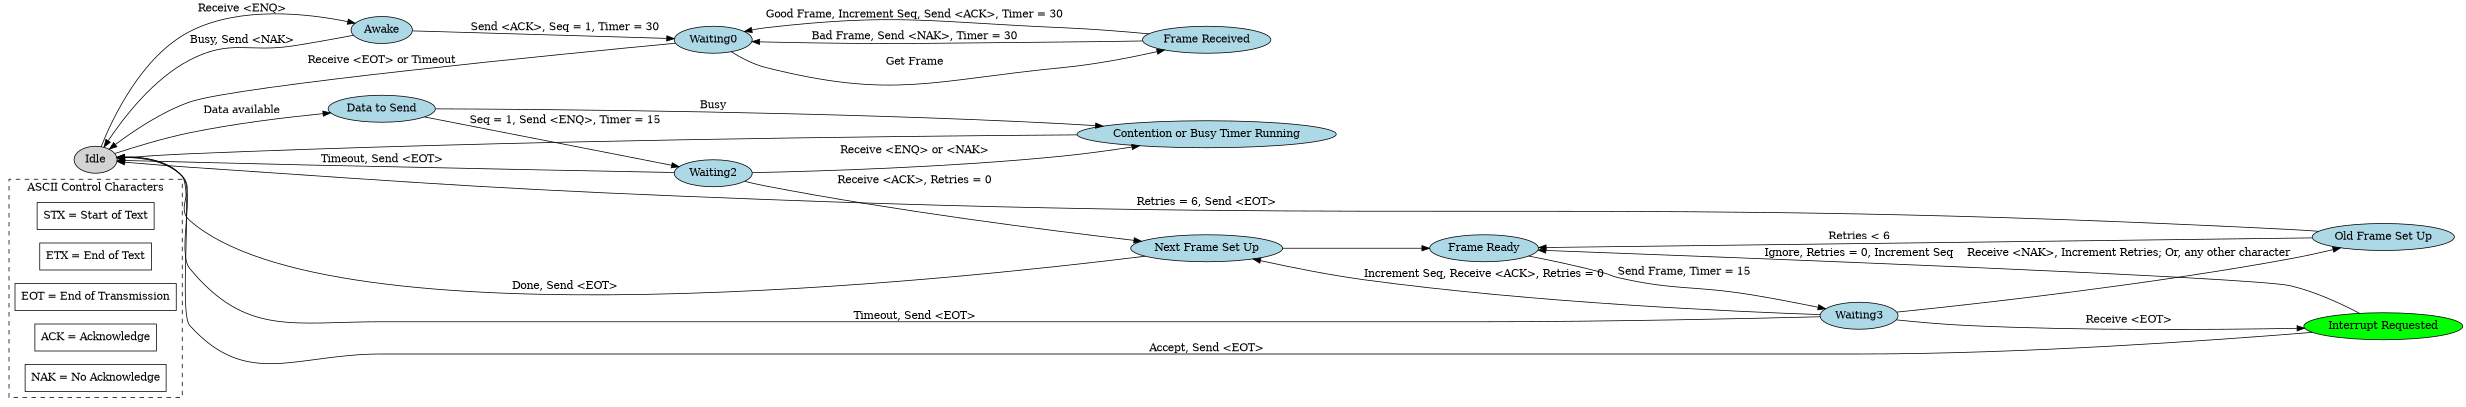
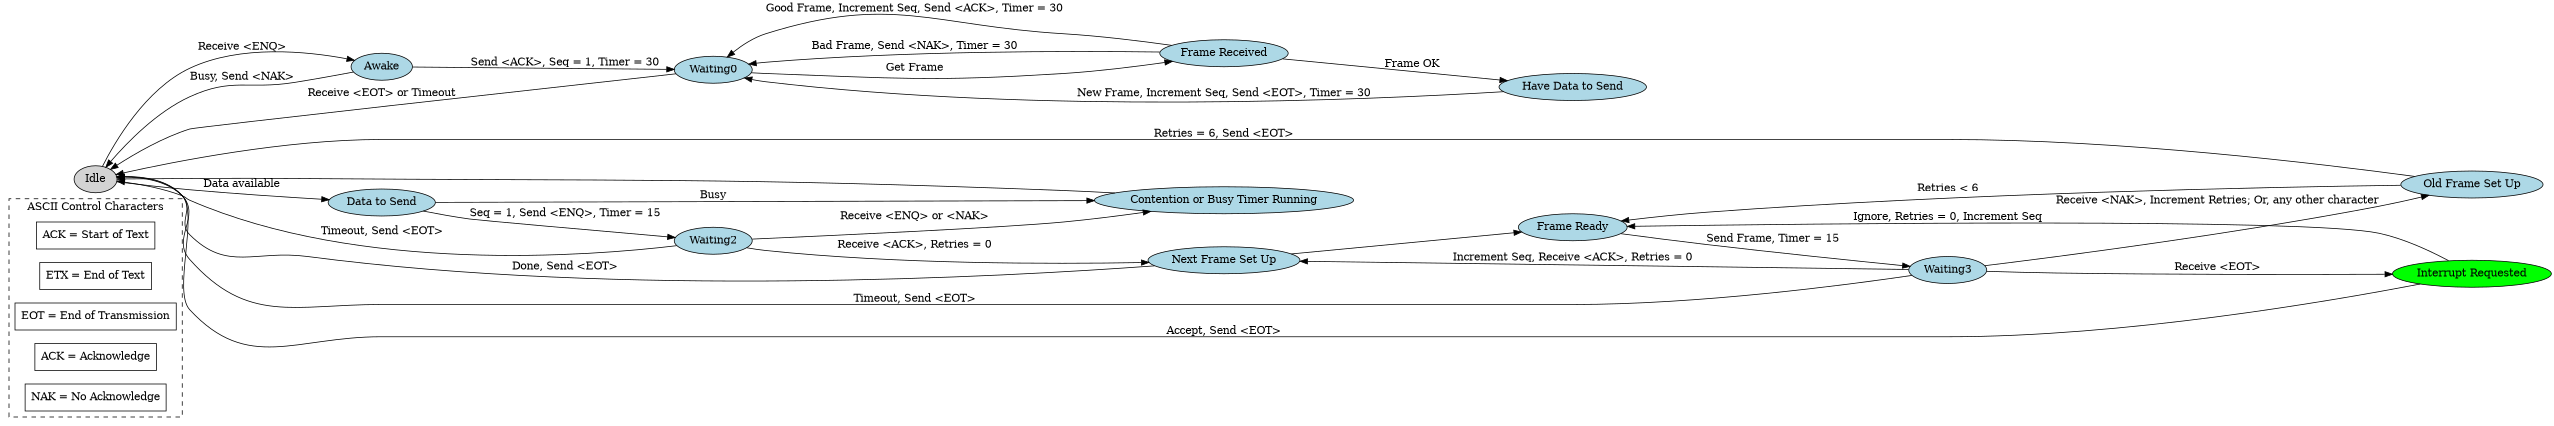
node "Have Data to Send": added
node "STX = Start of Text": label "STX = Start of Text" -> "ACK = Start of Text"
